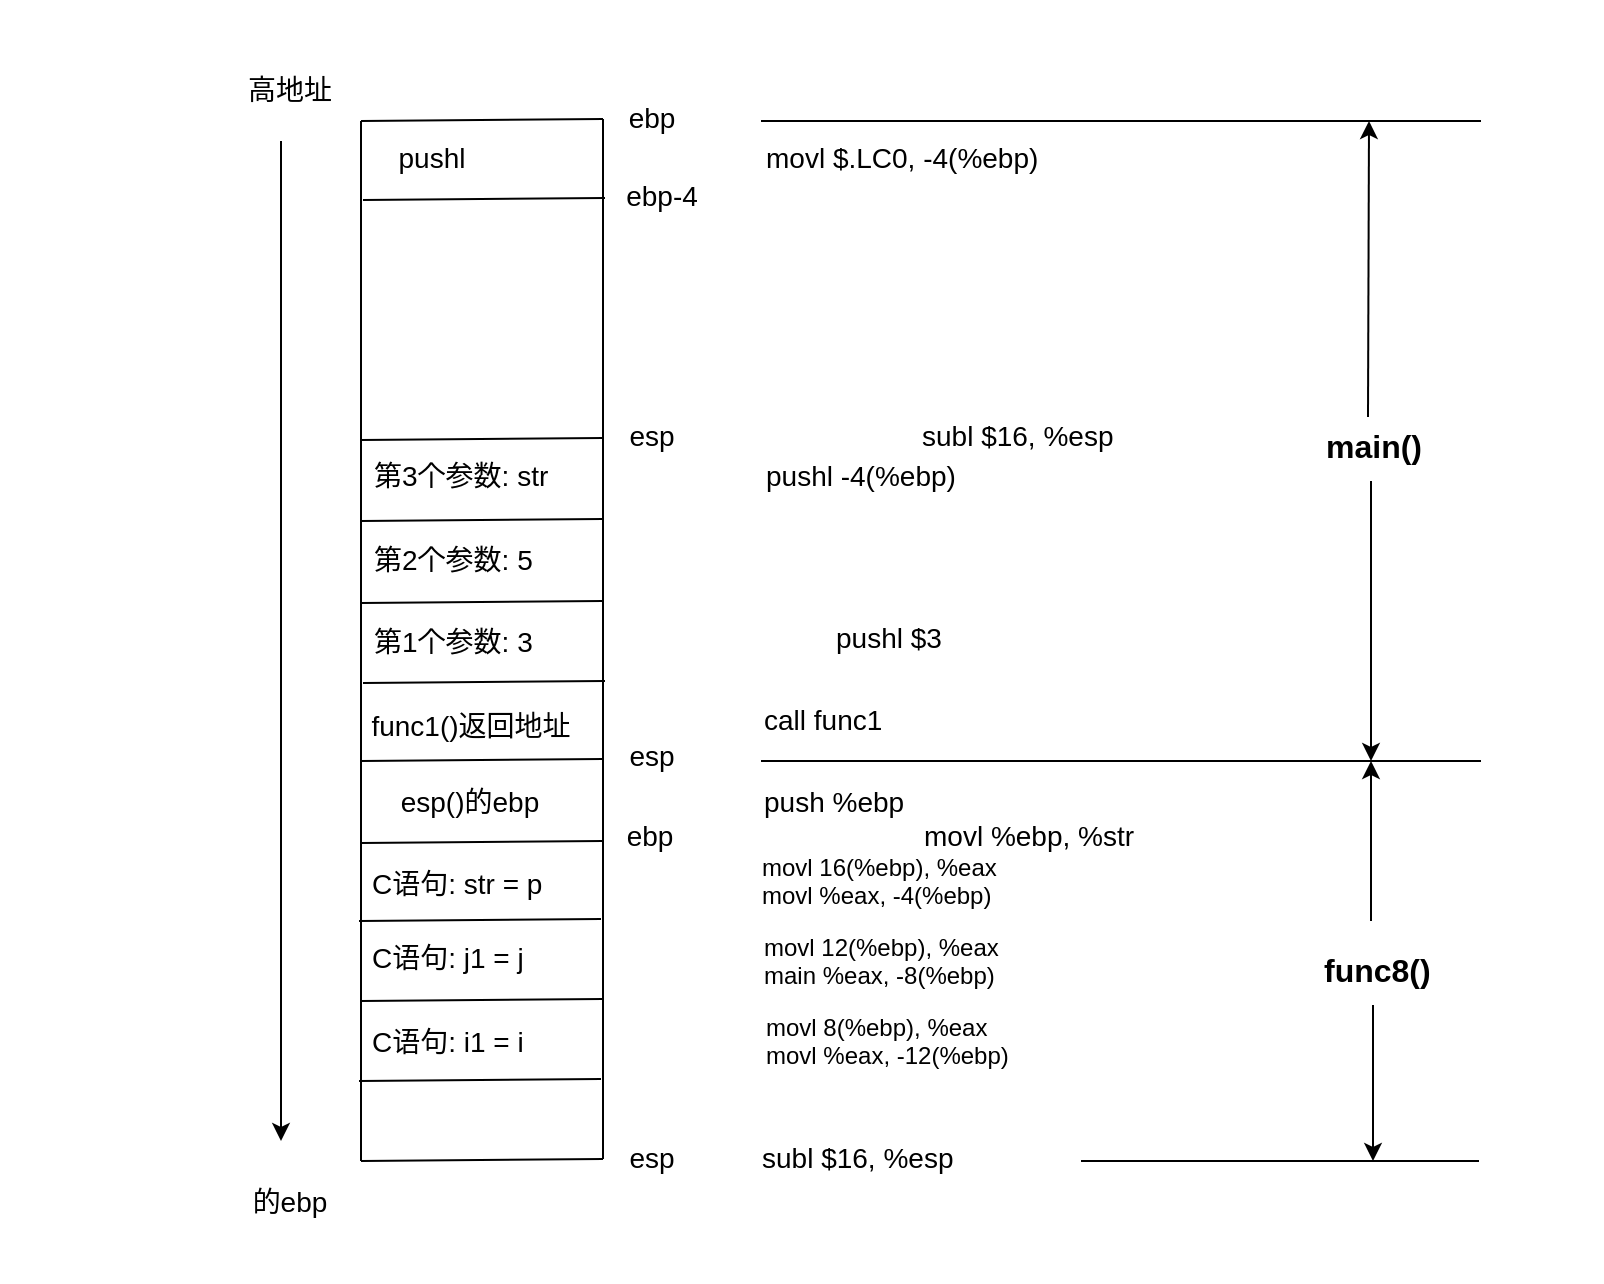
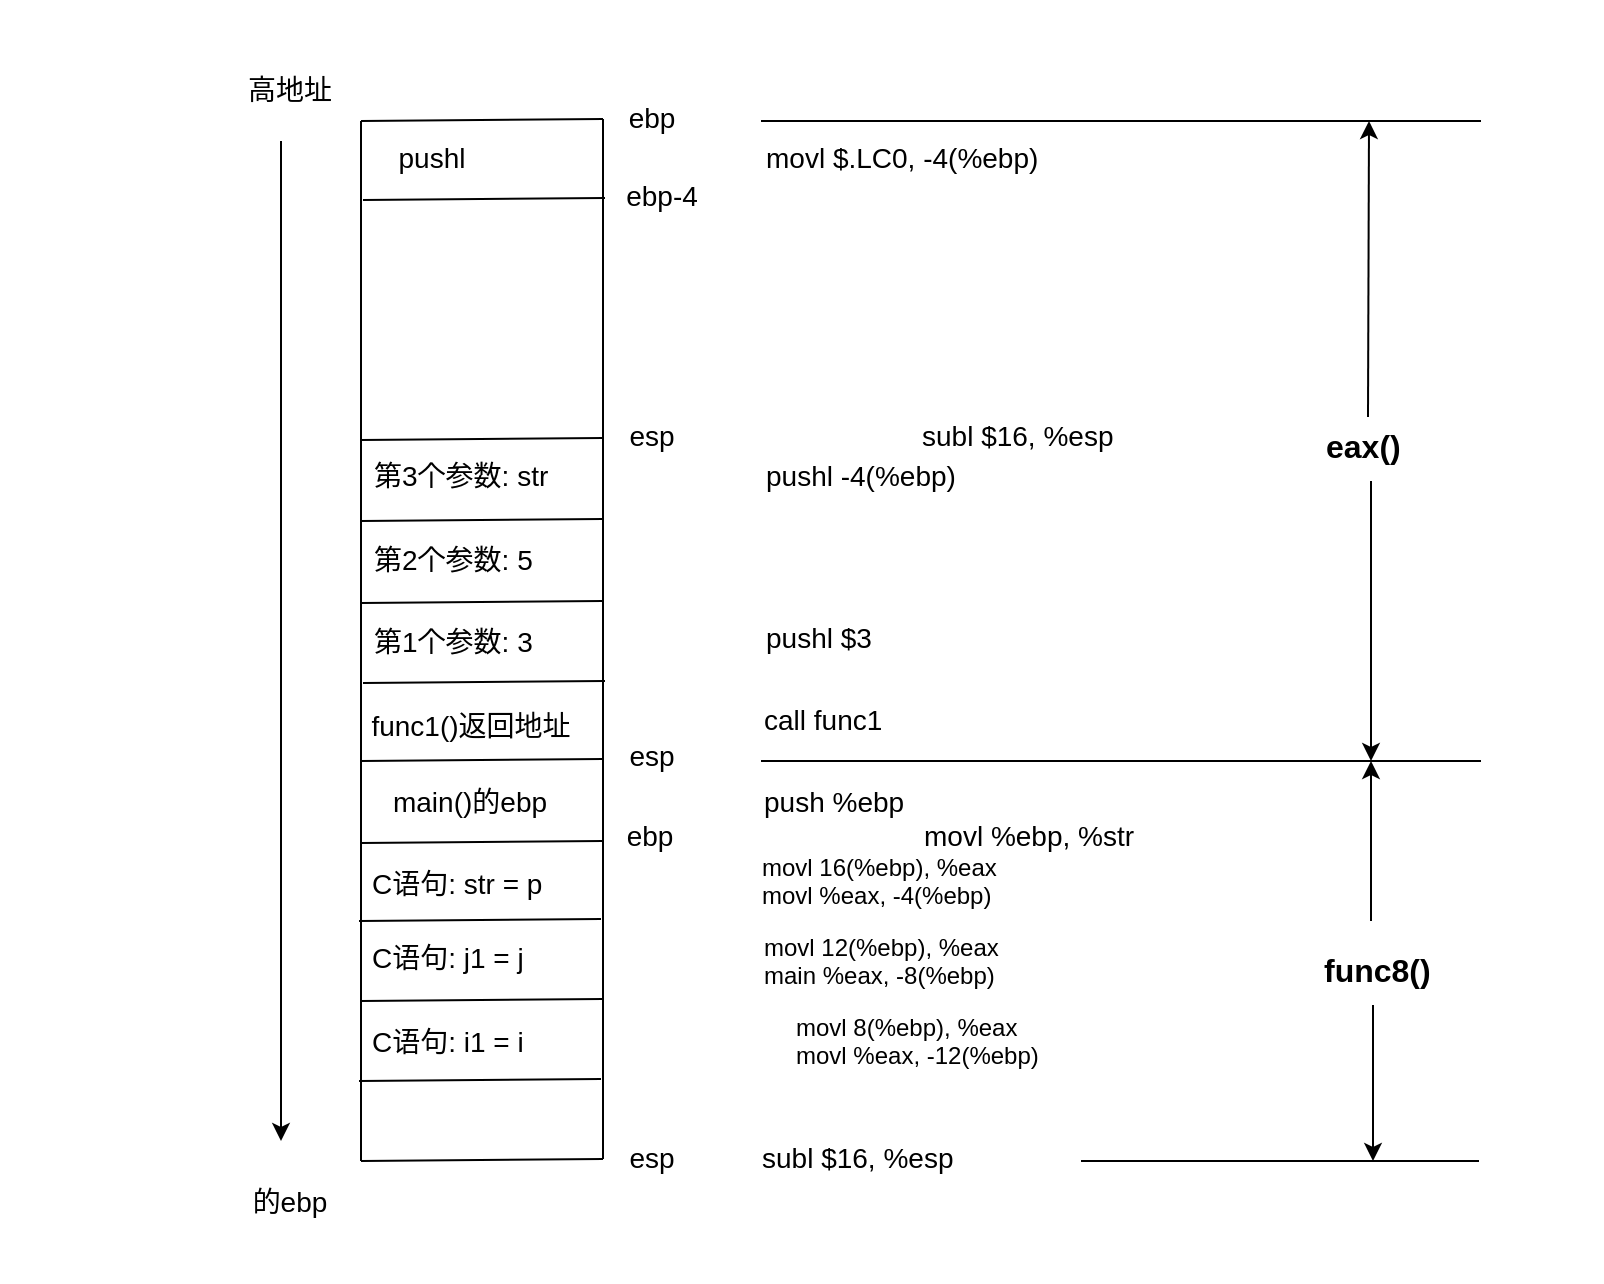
node "main()": label "main()" -> "eax()"
node "pushl $3": moved (983, 639) -> (913, 639)
node "esp()的ebp": label "esp()的ebp" -> "main()的ebp"
node "movl 8(%ebp), %eax movl %eax, -12(%ebp)": moved (923, 1043) -> (953, 1043)
